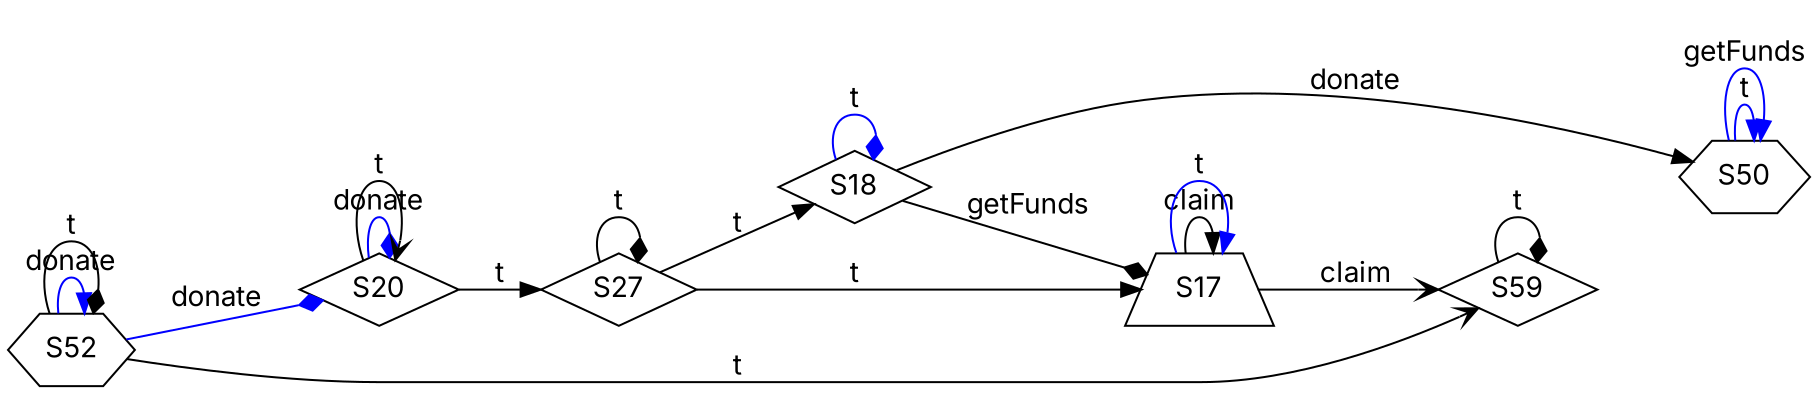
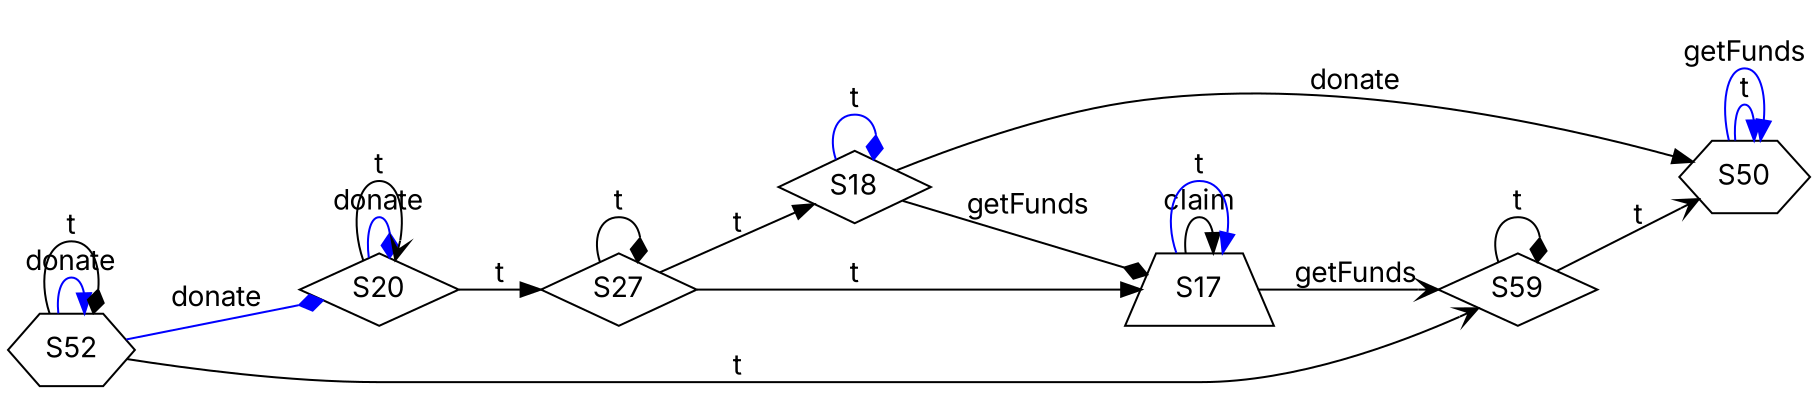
edge "S59" -> "S50": added, label "t"
edge "S17" -> "S59": label "claim" -> "getFunds"
